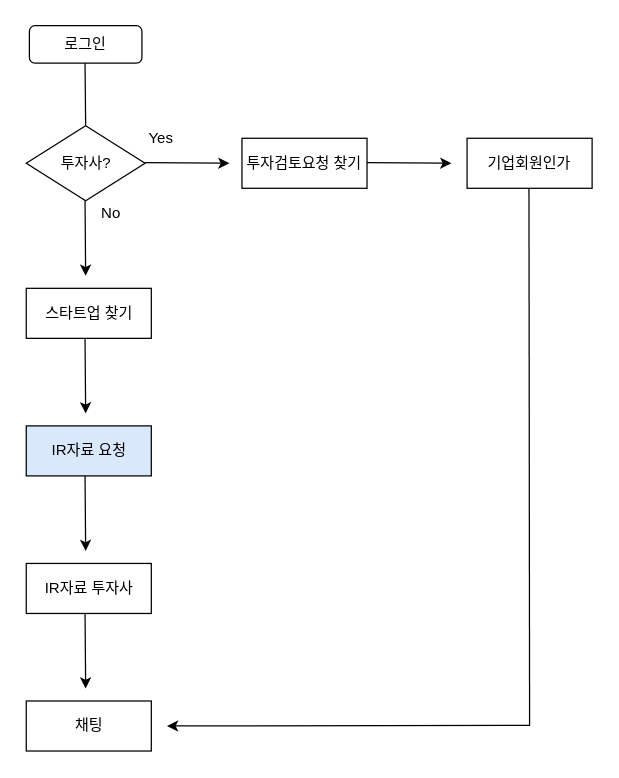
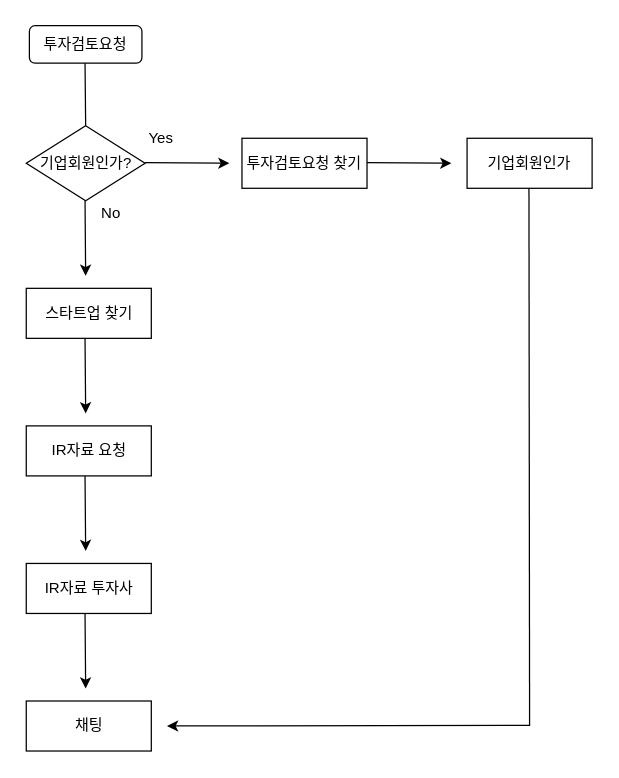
node "로그인": label "로그인" -> "투자검토요청"
node "투자사?": label "투자사?" -> "기업회원인가?"
node "IR자료 요청": fillcolor #dae8fc -> #ffffff
